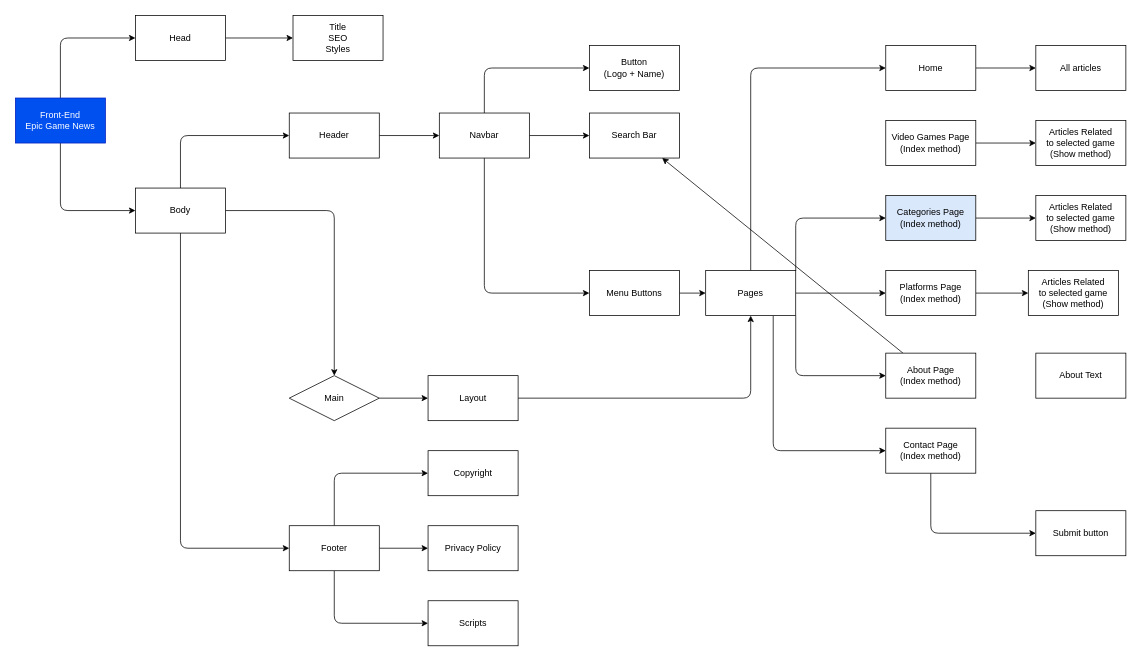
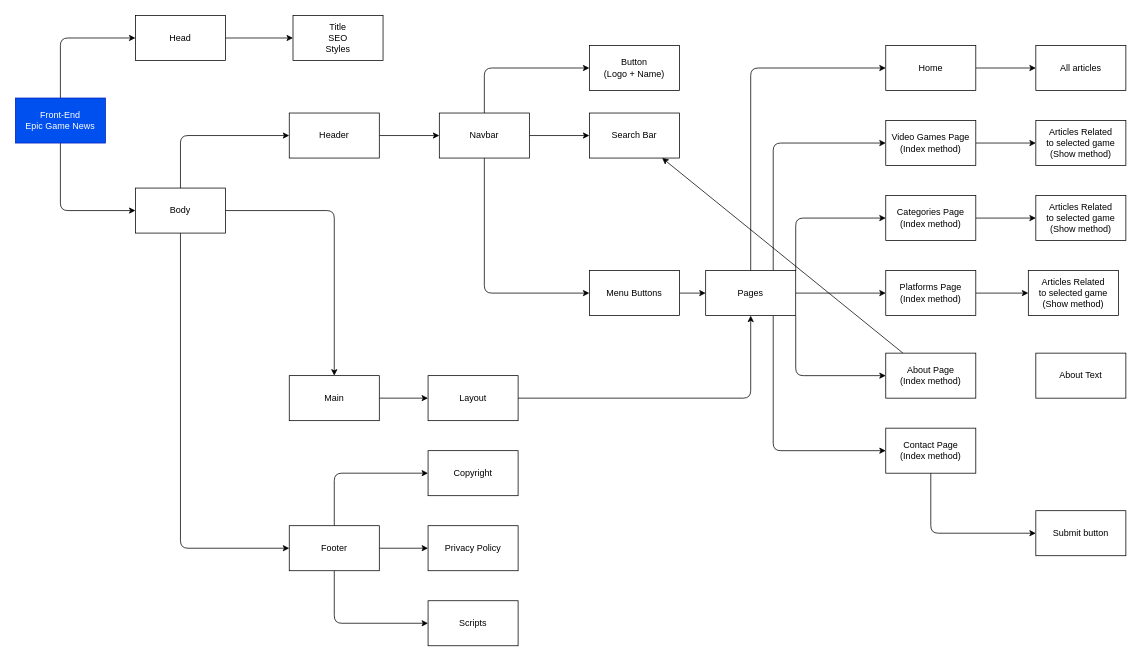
edge "Pages" -> "Video Games Page (Index method)": added
node "Categories Page (Index method)": fillcolor #dae8fc -> #ffffff
node "Main": shape diamond -> rectangle
